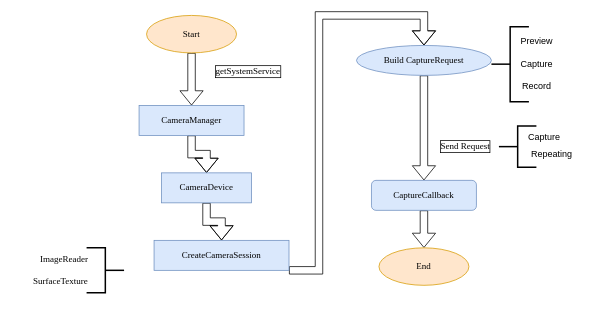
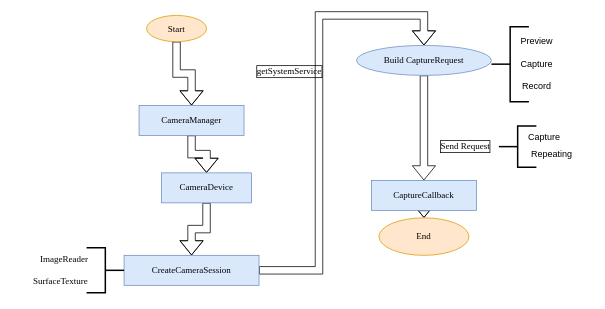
node "Start": size 90x38 -> 60x26
node "getSystemService": moved (248, 72) -> (289, 72)
node "CaptureCallback": shape rounded rectangle -> rectangle
node "CreateCameraSession": moved (222, 255) -> (192, 270)
node "End": moved (424, 267) -> (424, 237)
